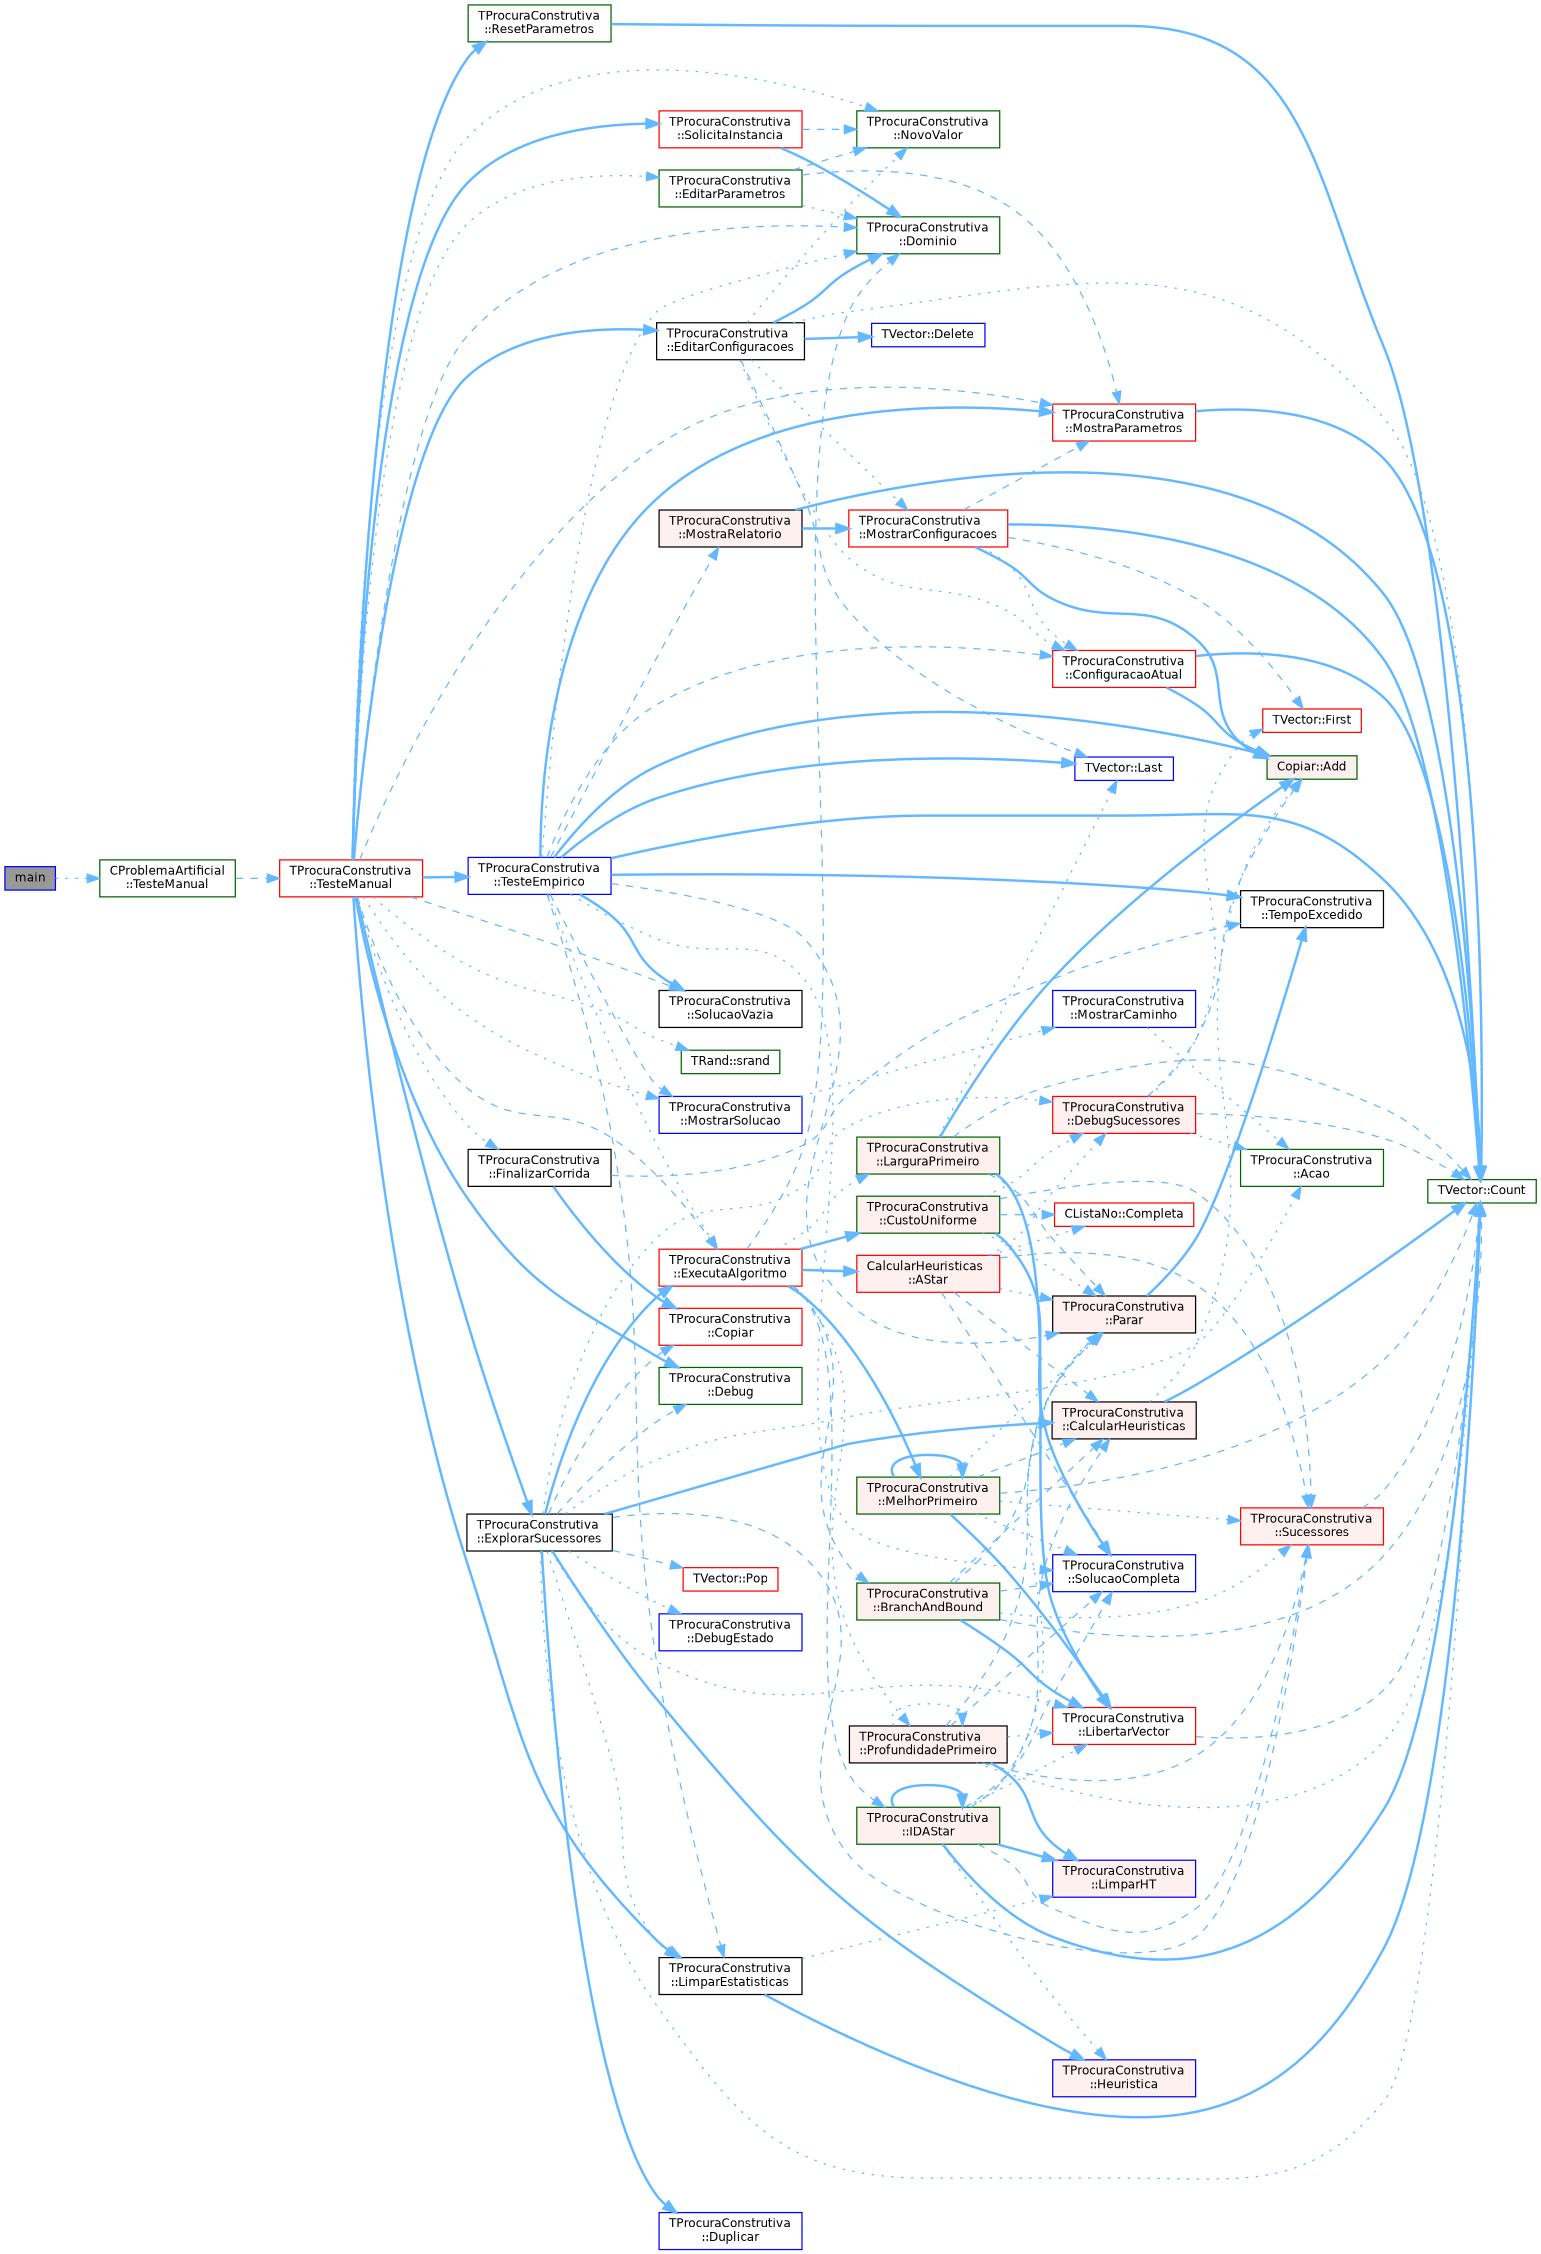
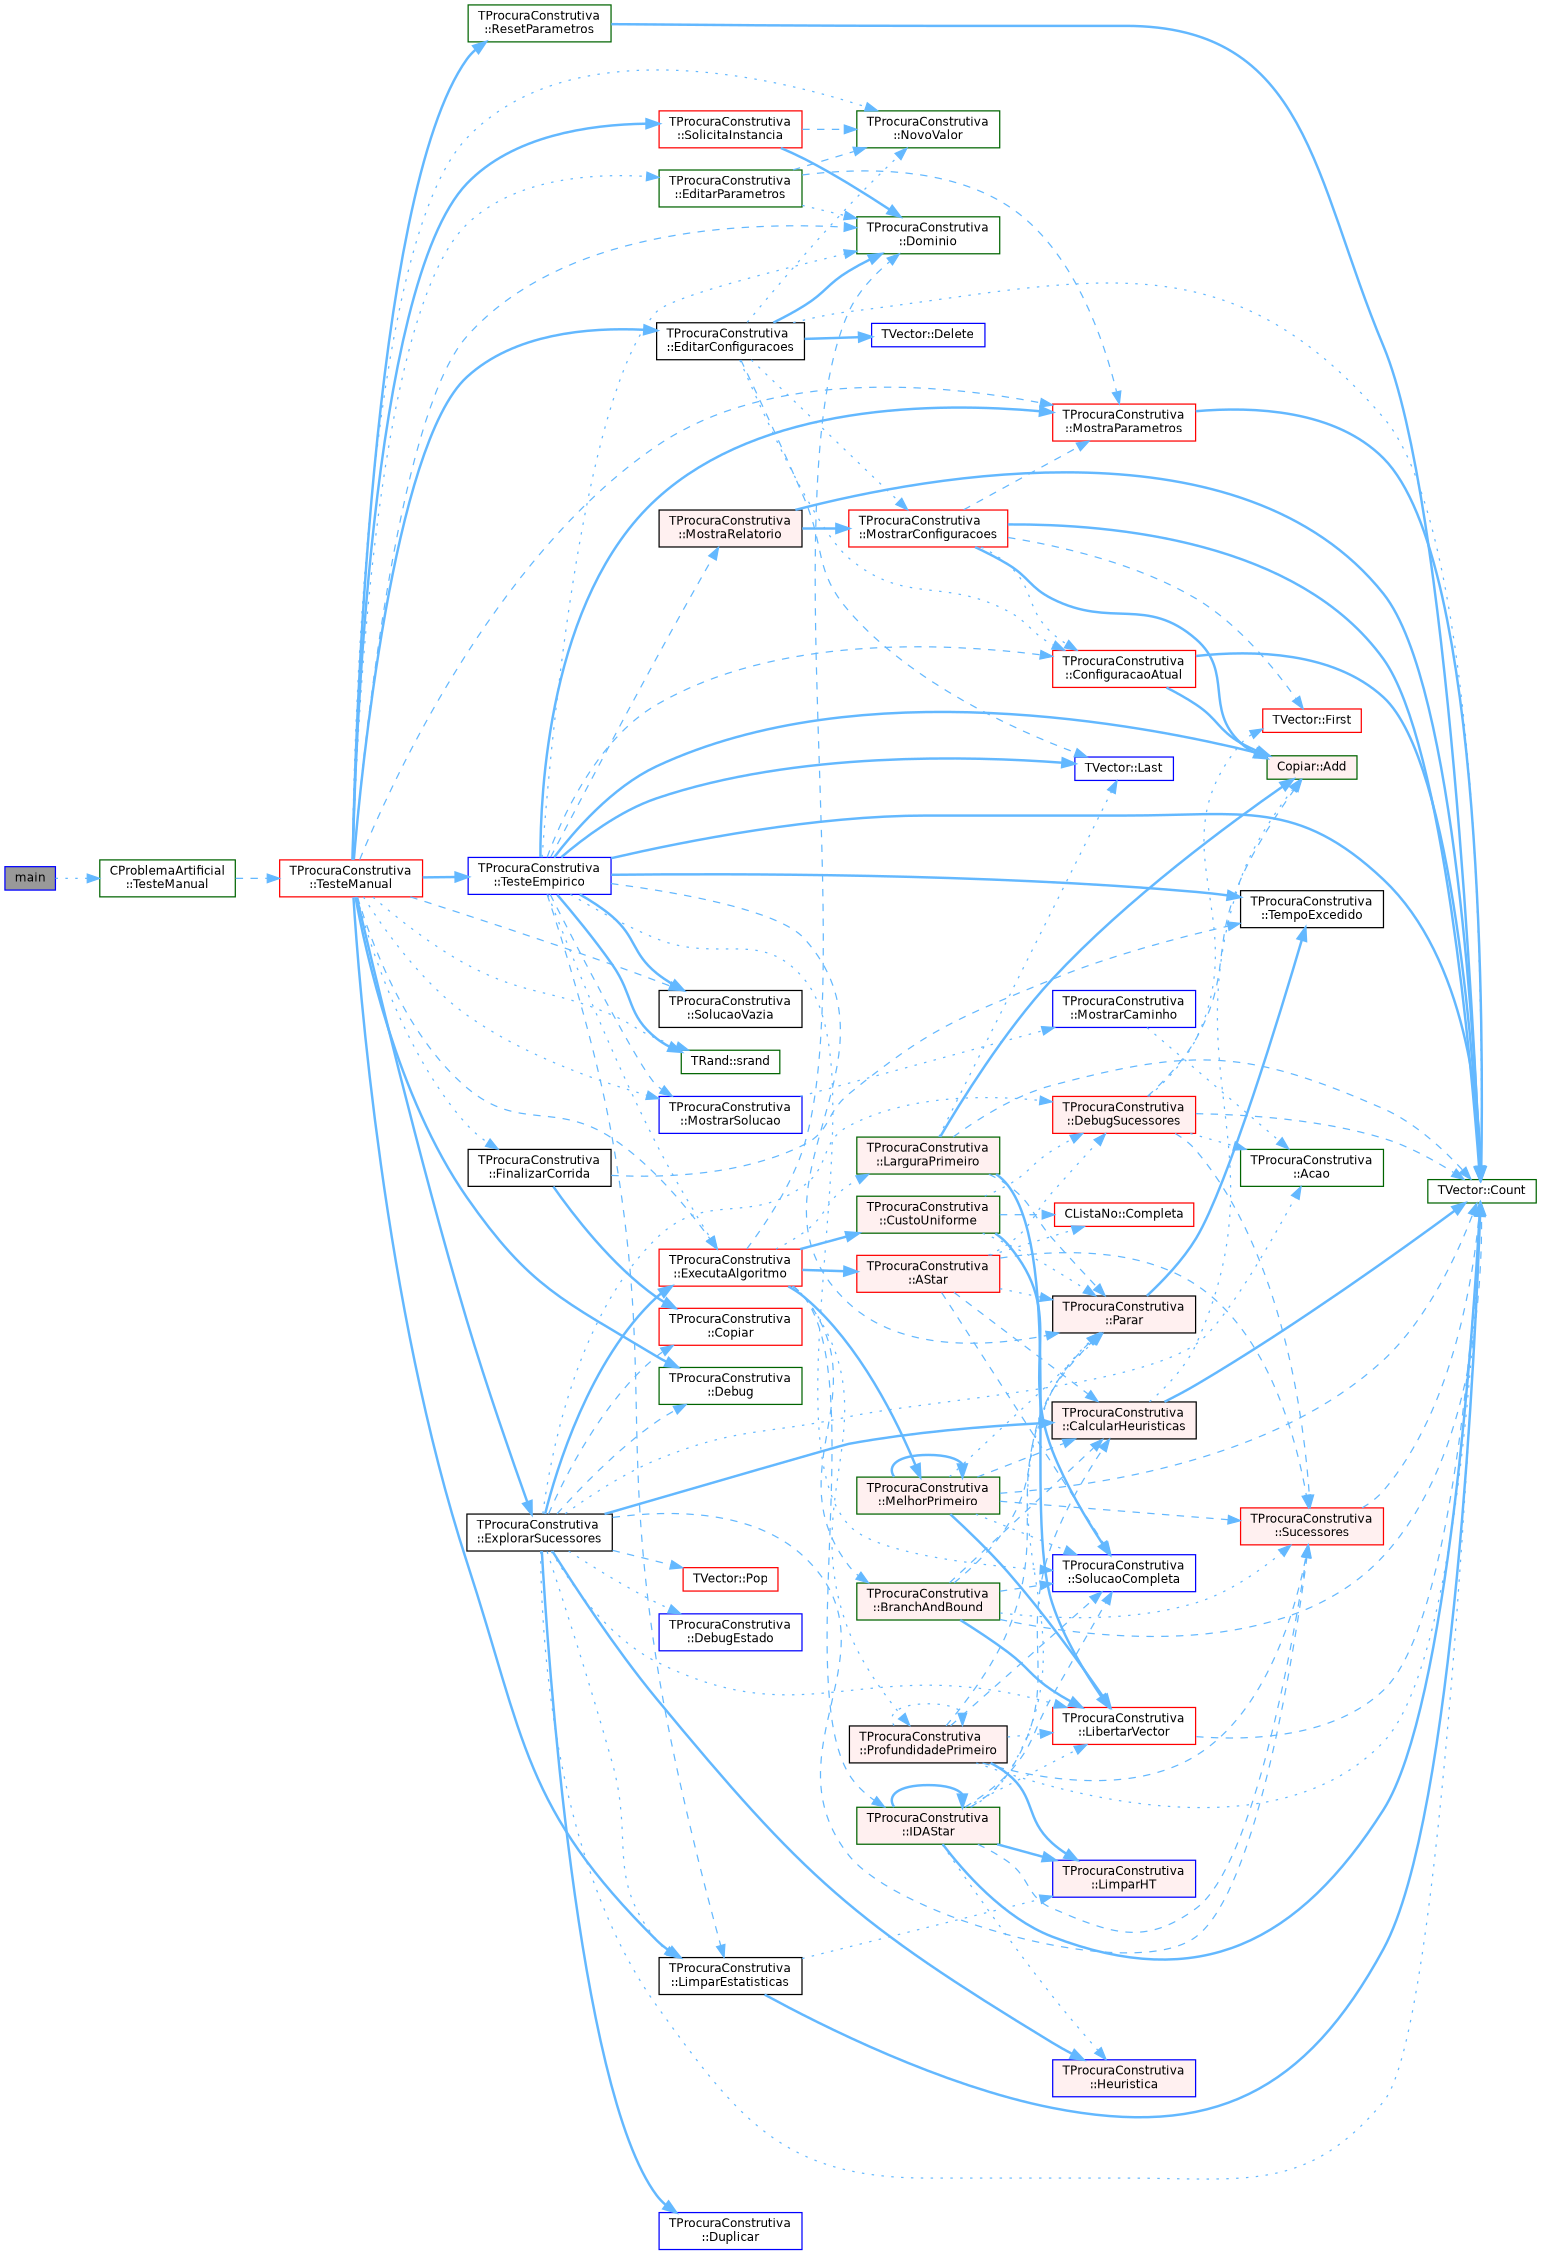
edge "TProcuraConstrutiva ::TesteEmpirico" -> "TRand::srand": added
edge "TProcuraConstrutiva ::CustoUniforme" -> "TProcuraConstrutiva ::Sucessores": now "TProcuraConstrutiva ::DebugSucessores" -> "TProcuraConstrutiva ::Sucessores"
node "CalcularHeuristicas ::AStar": label "CalcularHeuristicas ::AStar" -> "TProcuraConstrutiva ::AStar"
edge "TProcuraConstrutiva ::MelhorPrimeiro" -> "TProcuraConstrutiva ::Sucessores": style dotted -> dashed
